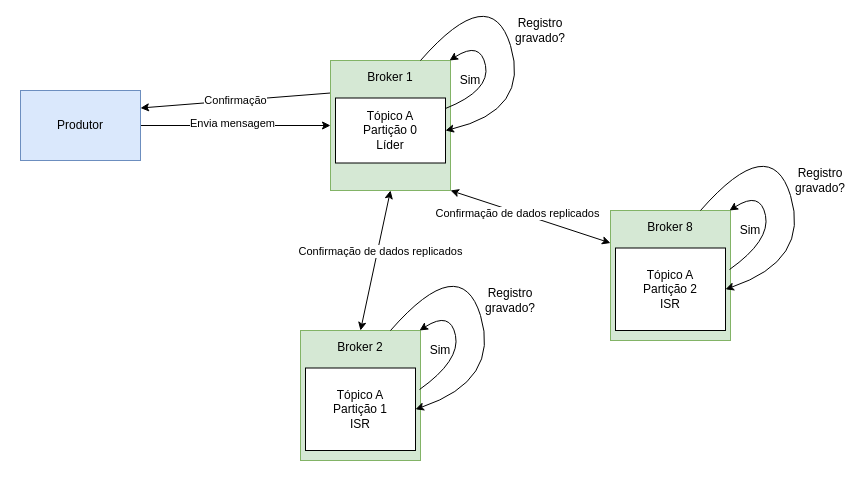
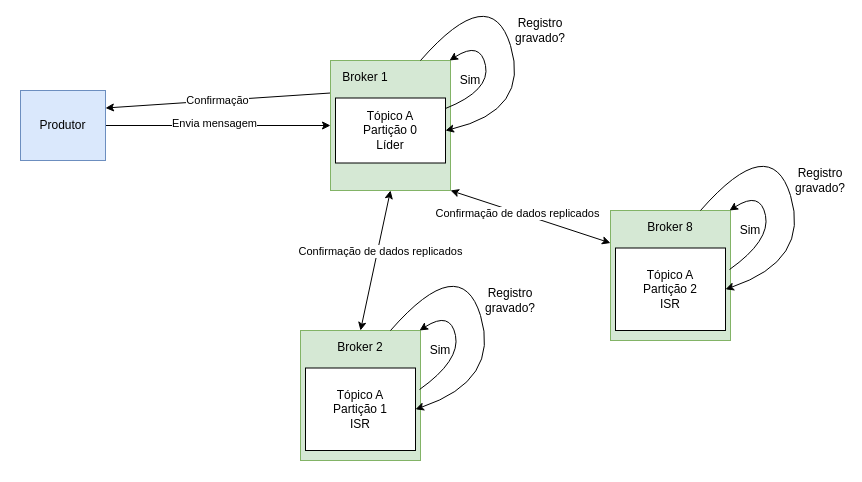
node "Broker 1": moved (391, 78) -> (366, 78)
node "Produtor": size 120x70 -> 85x70
